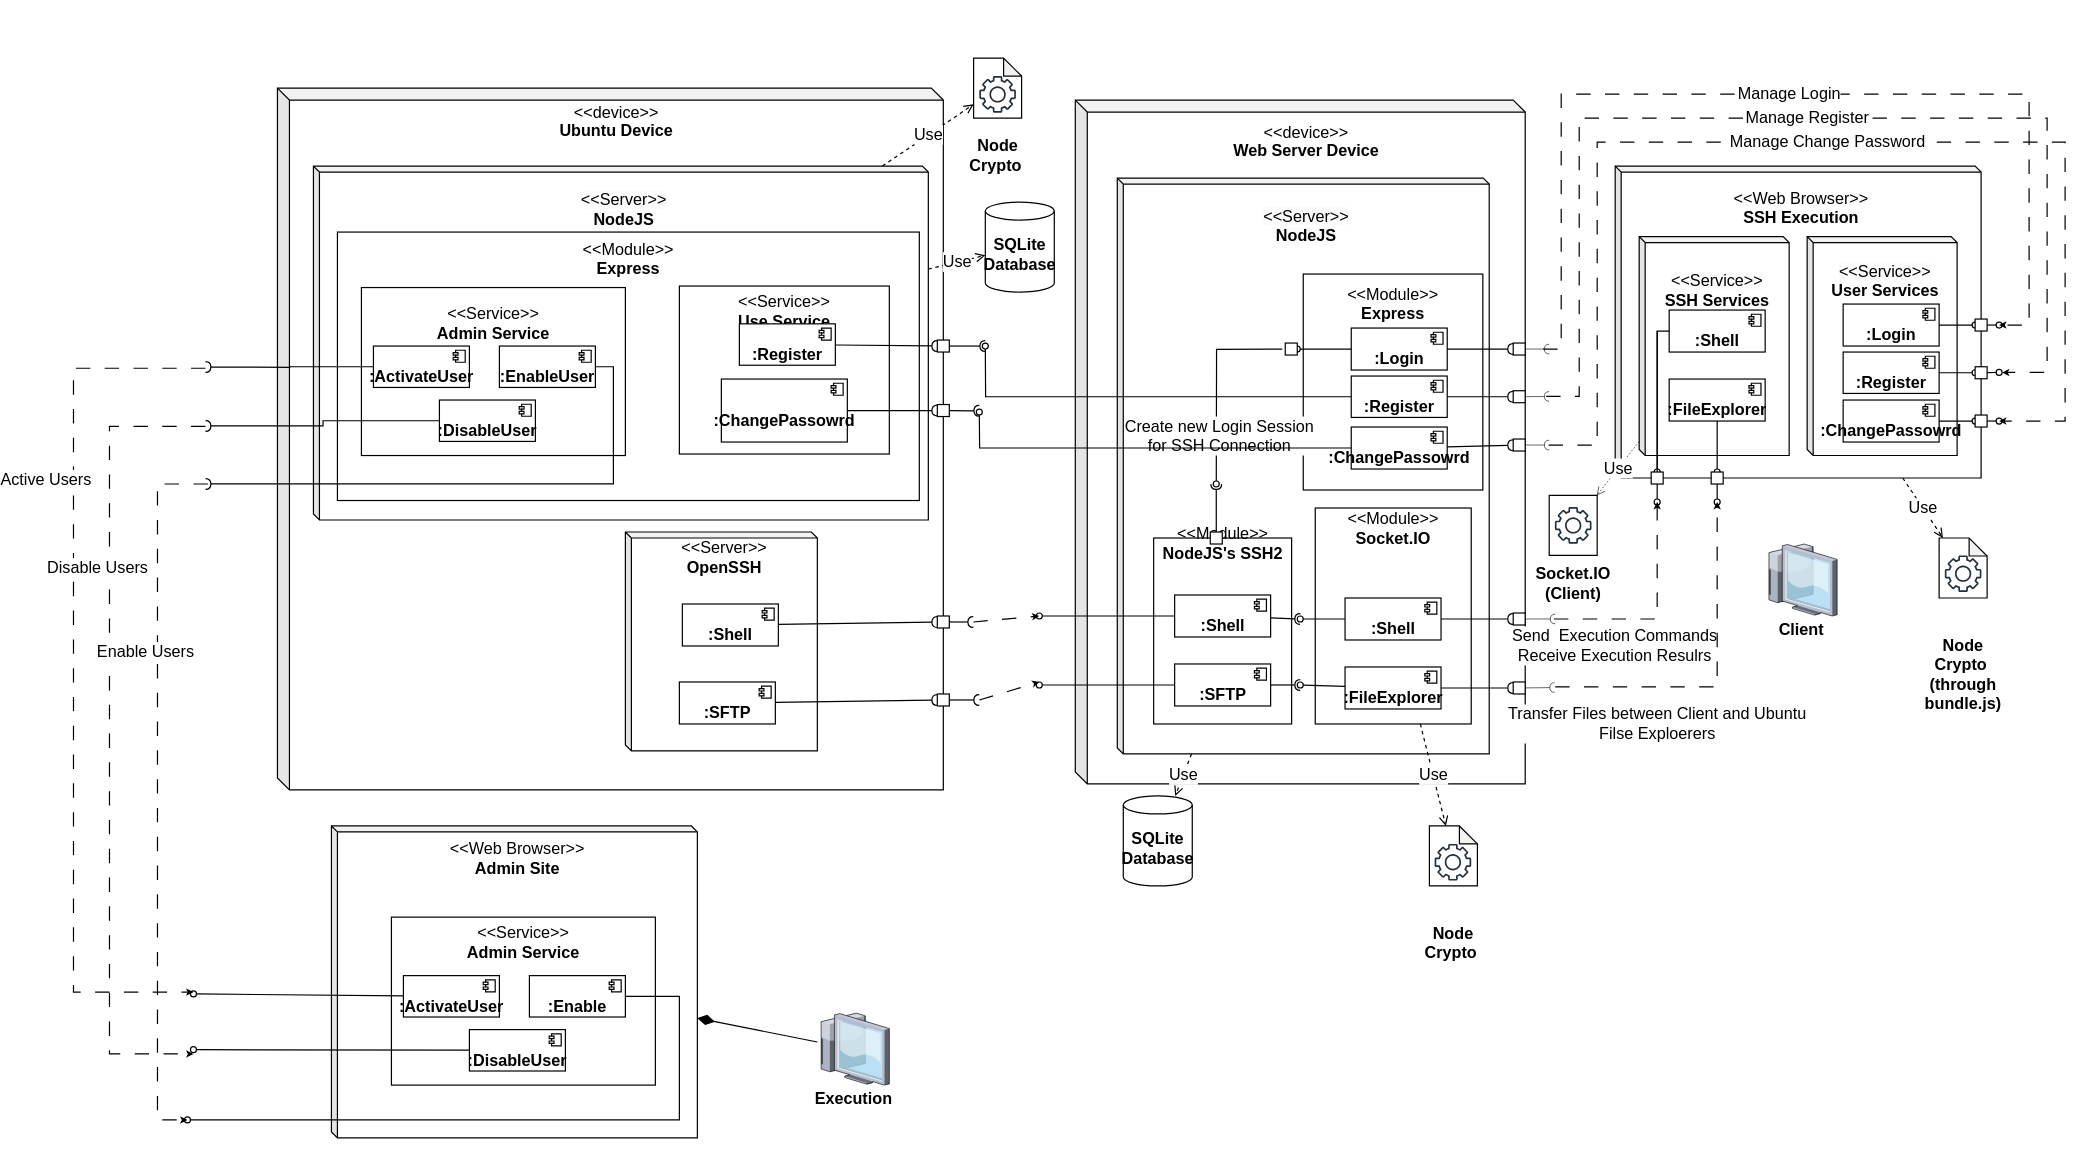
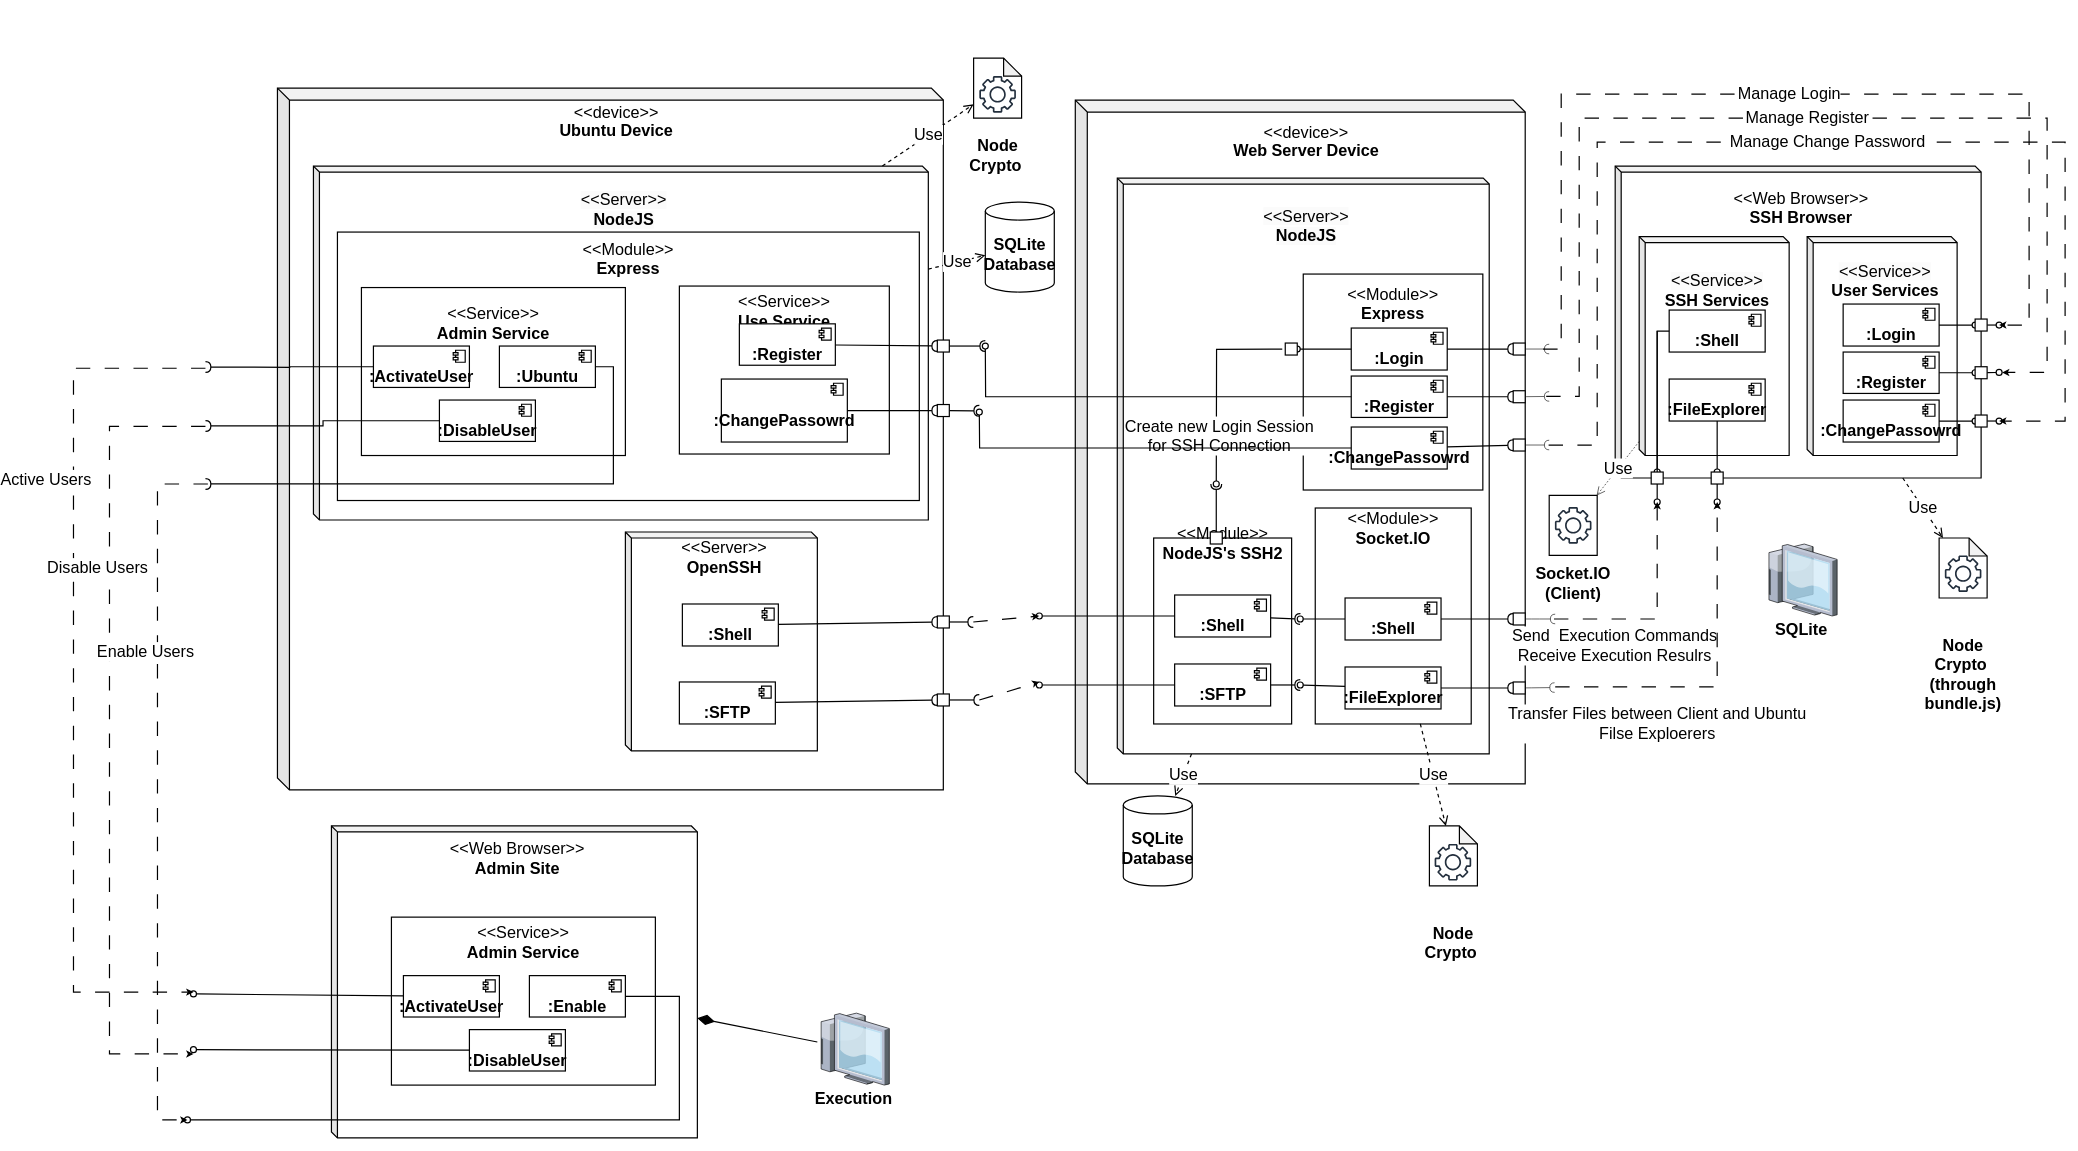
node "<<Web Browser>>SSH Execution": label "<<Web Browser>>SSH Execution" -> "<<Web Browser>>SSH Browser"
node ":EnableUser": label ":EnableUser" -> ":Ubuntu"
node "Client": label "Client" -> "SQLite"
